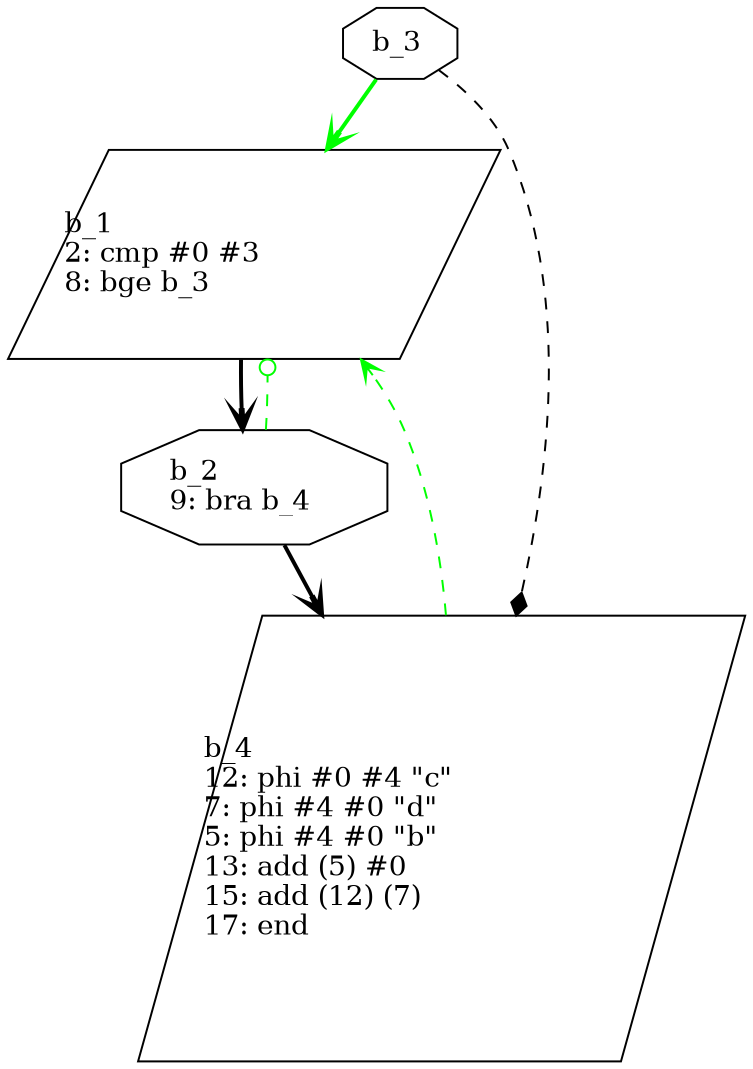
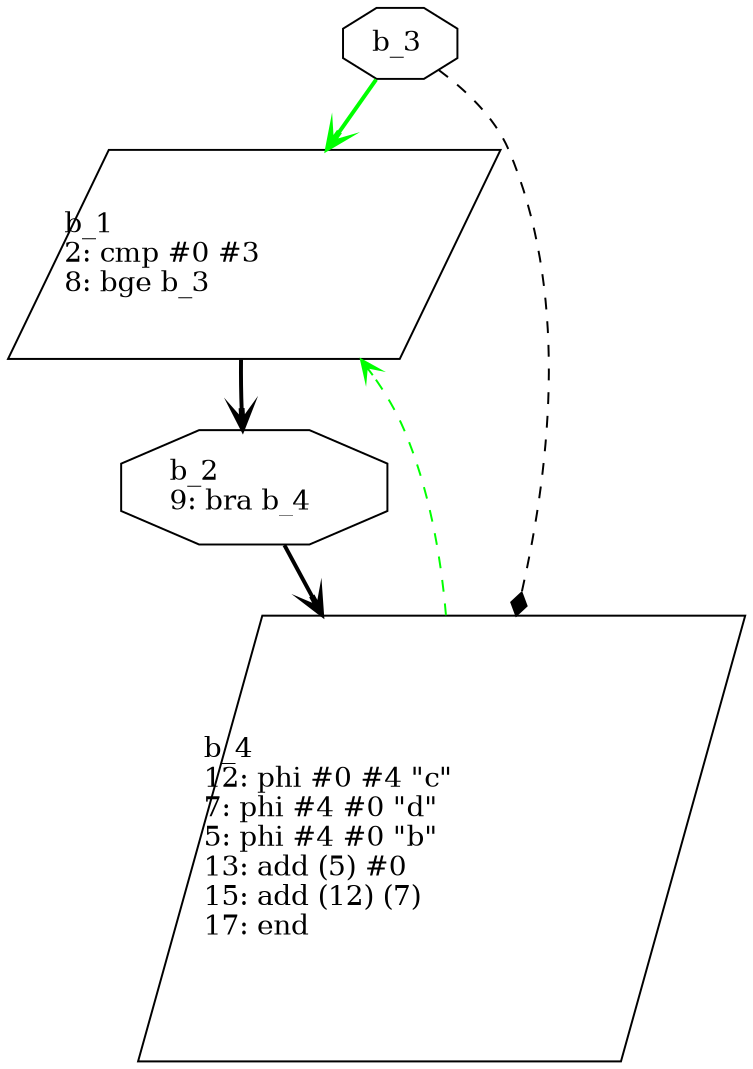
edge "b_2 9: bra b_4" -> "b_1 2: cmp #0 #3 8: bge b_3": removed
